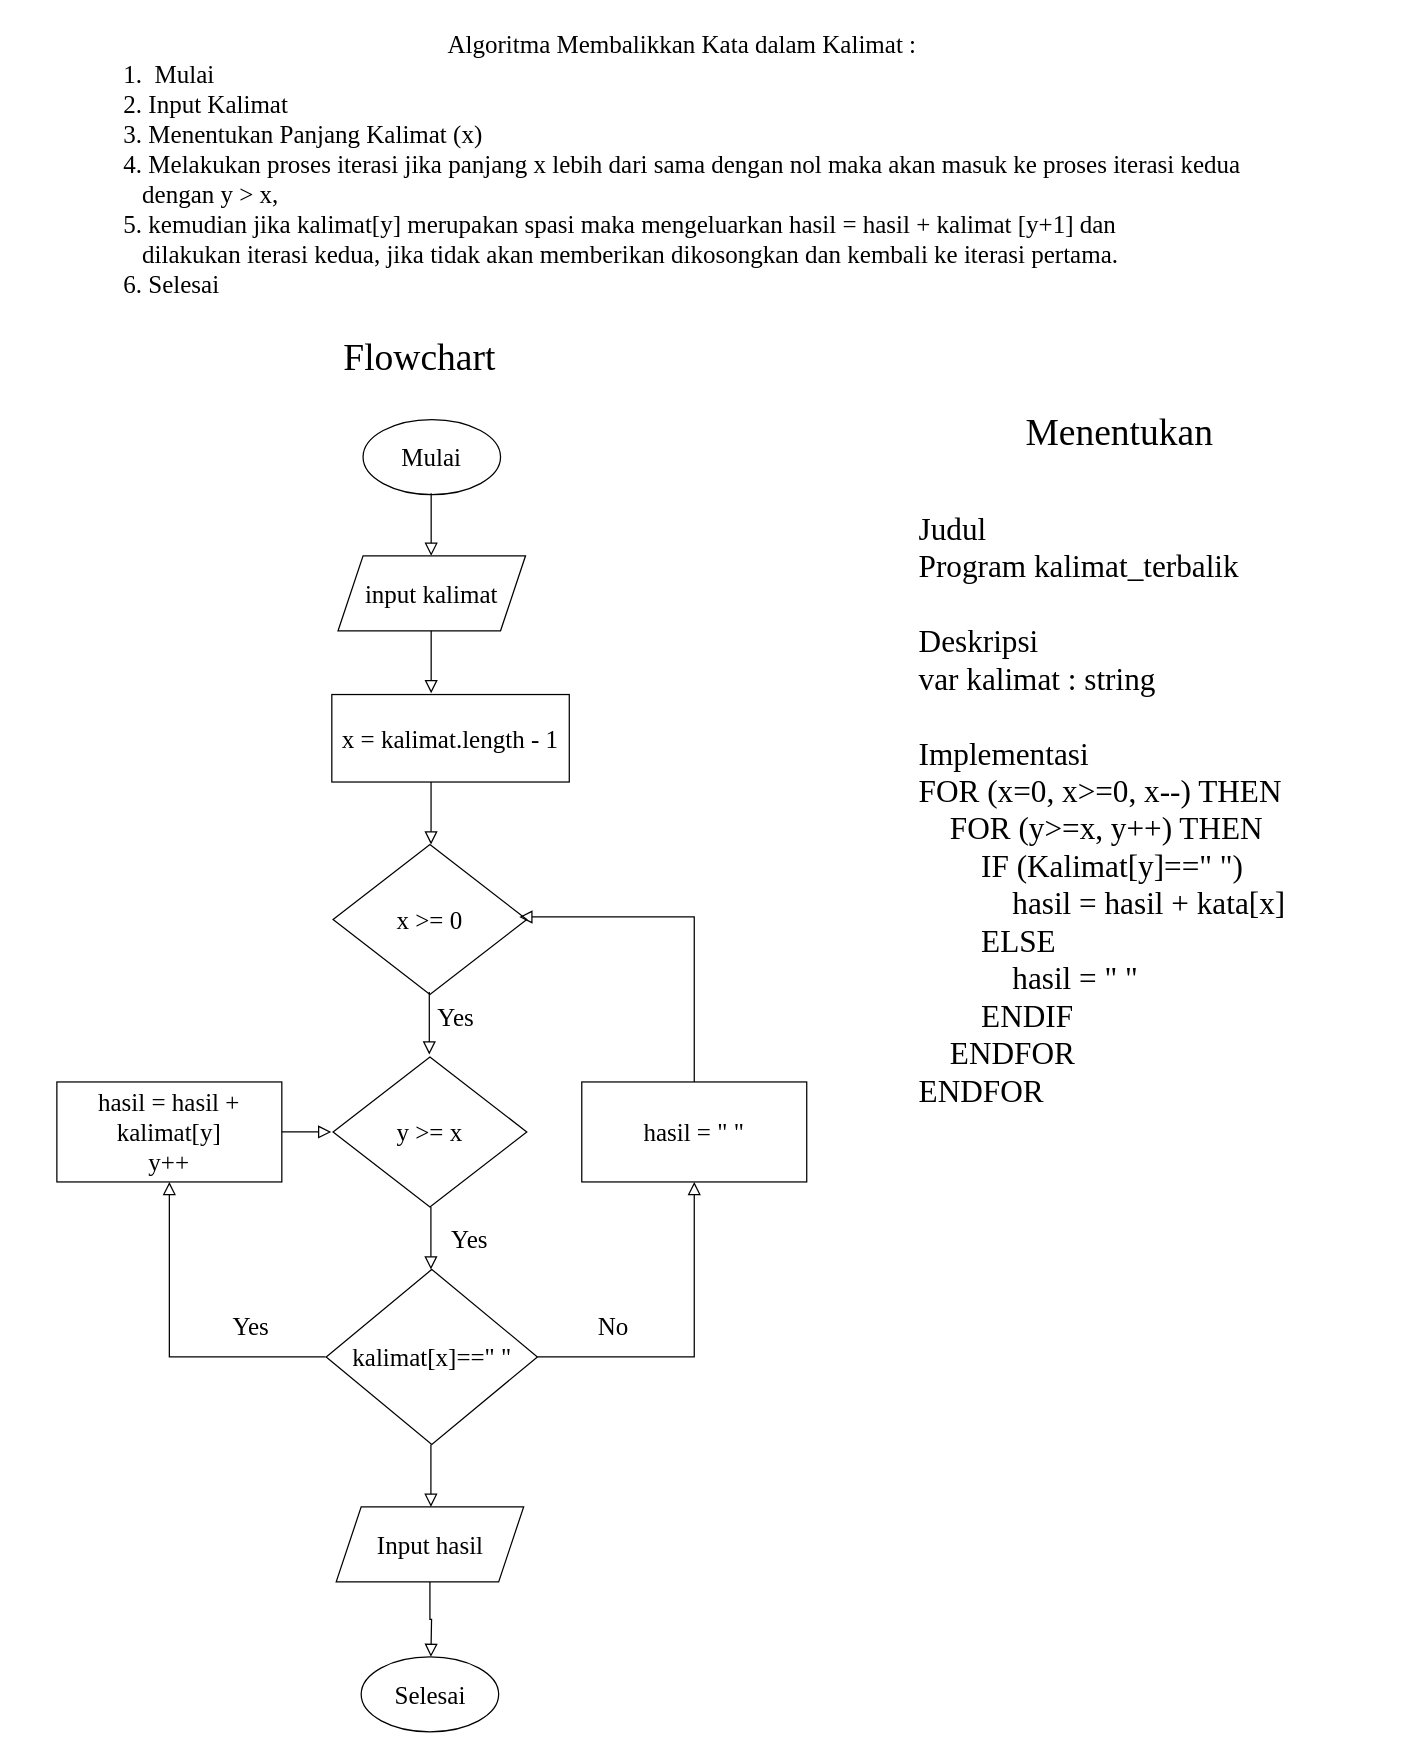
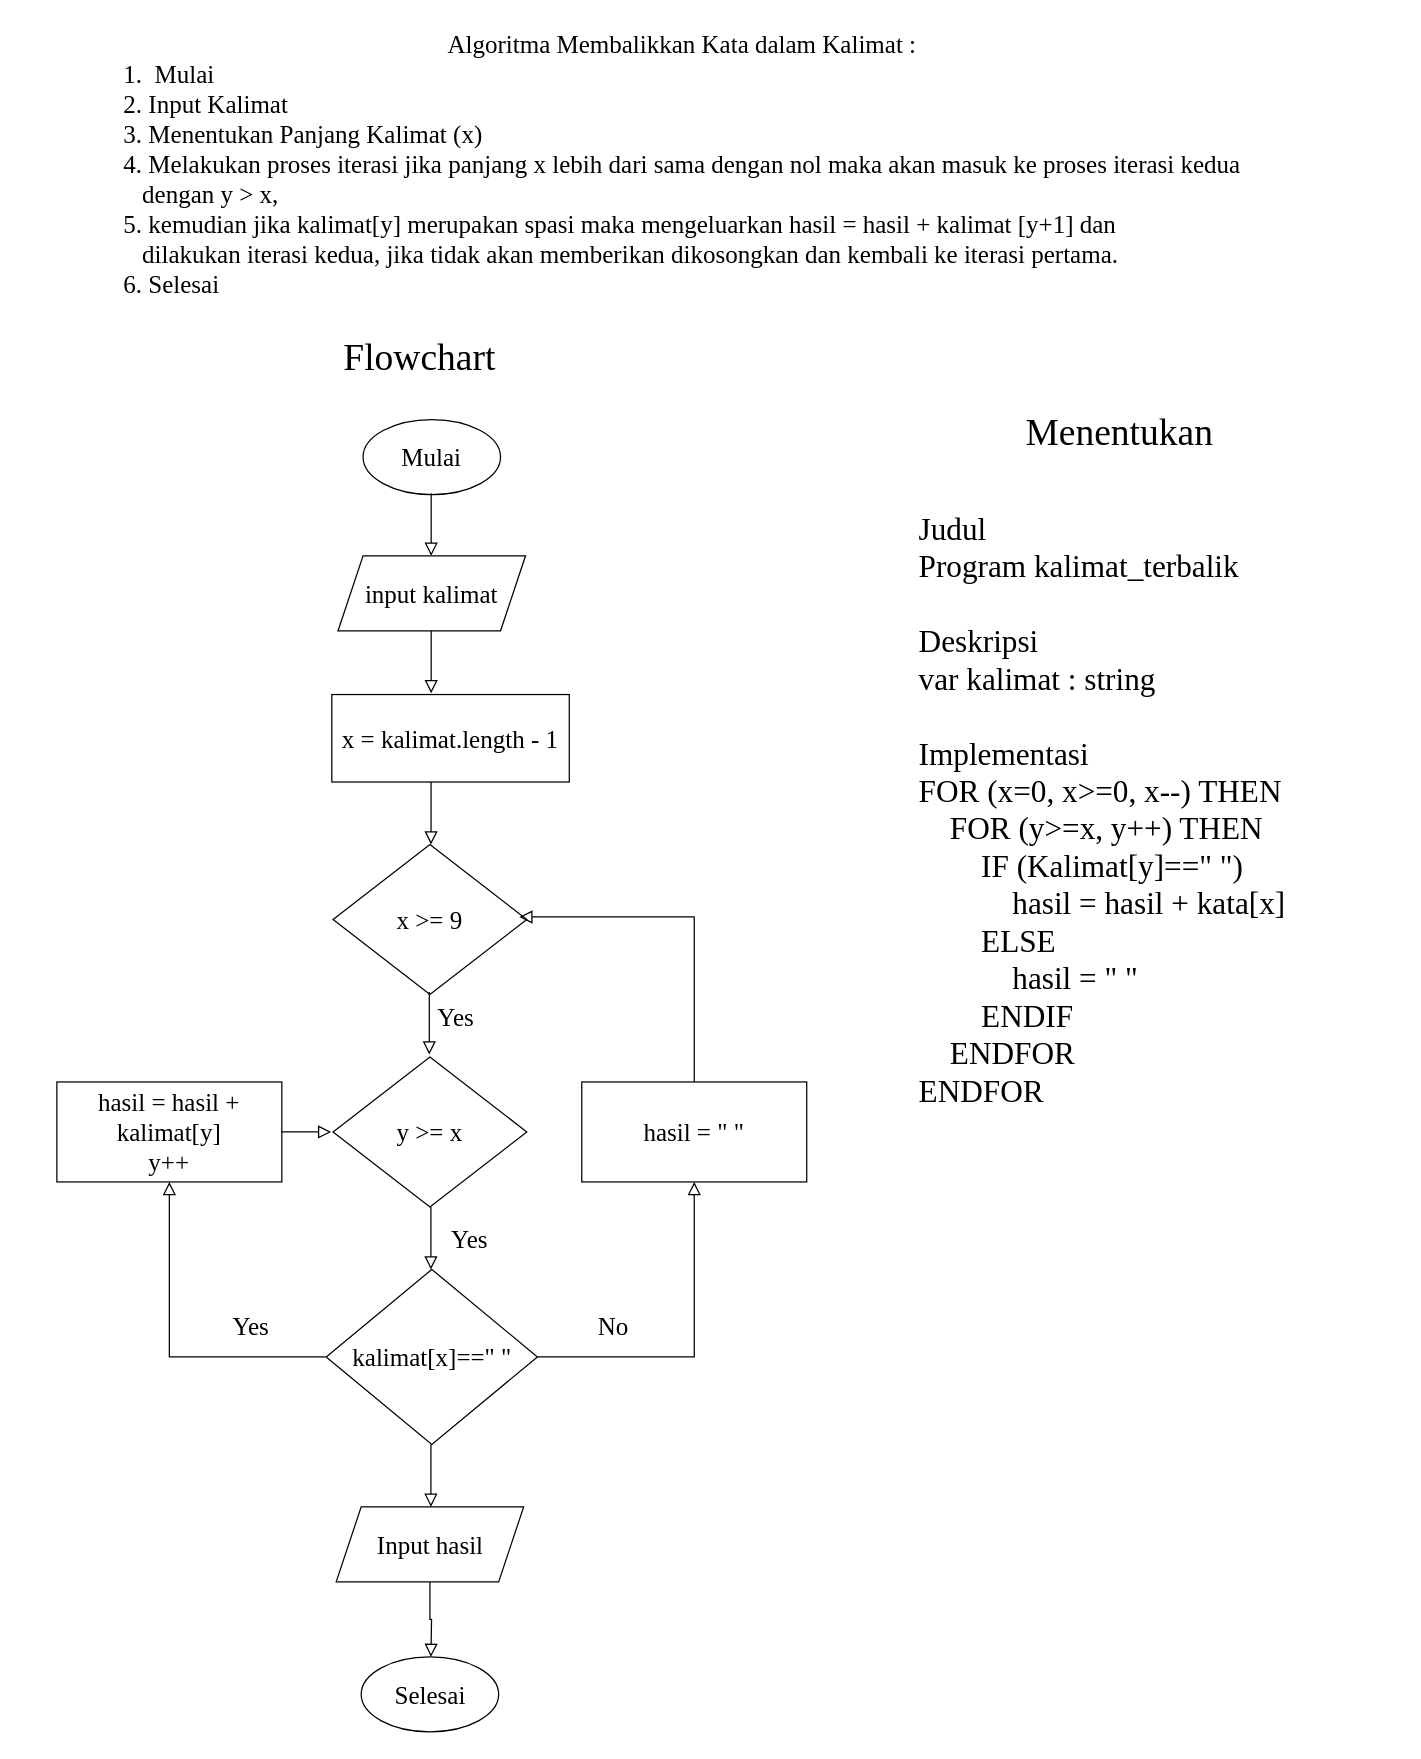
node "x >= 0": label "x >= 0" -> "x >= 9"
